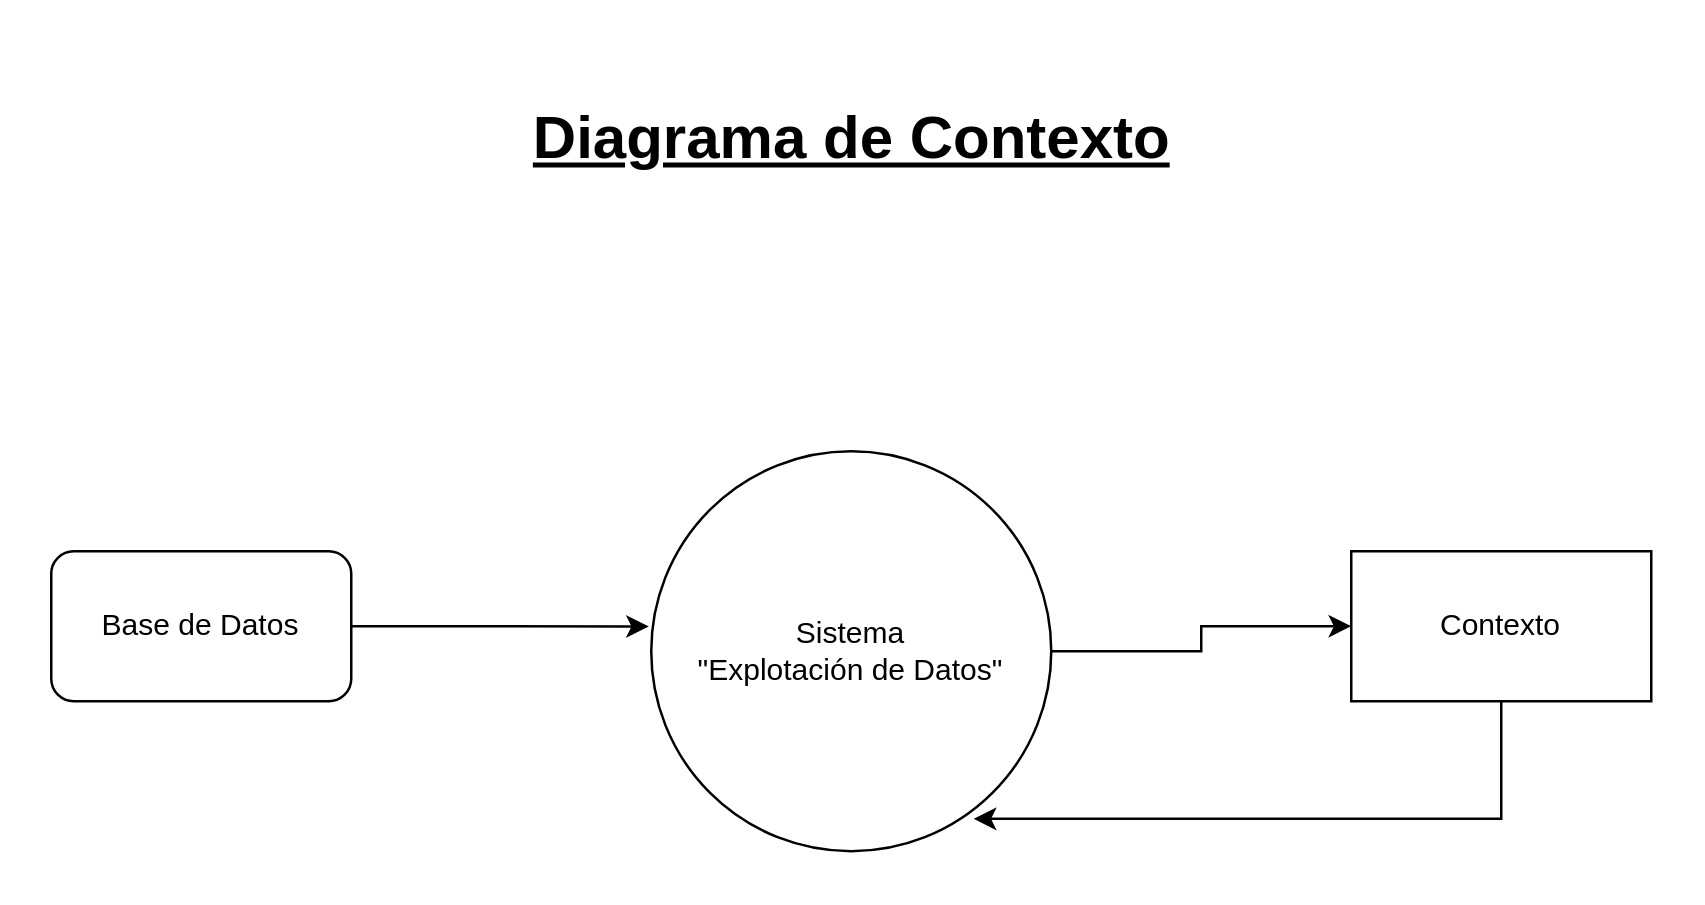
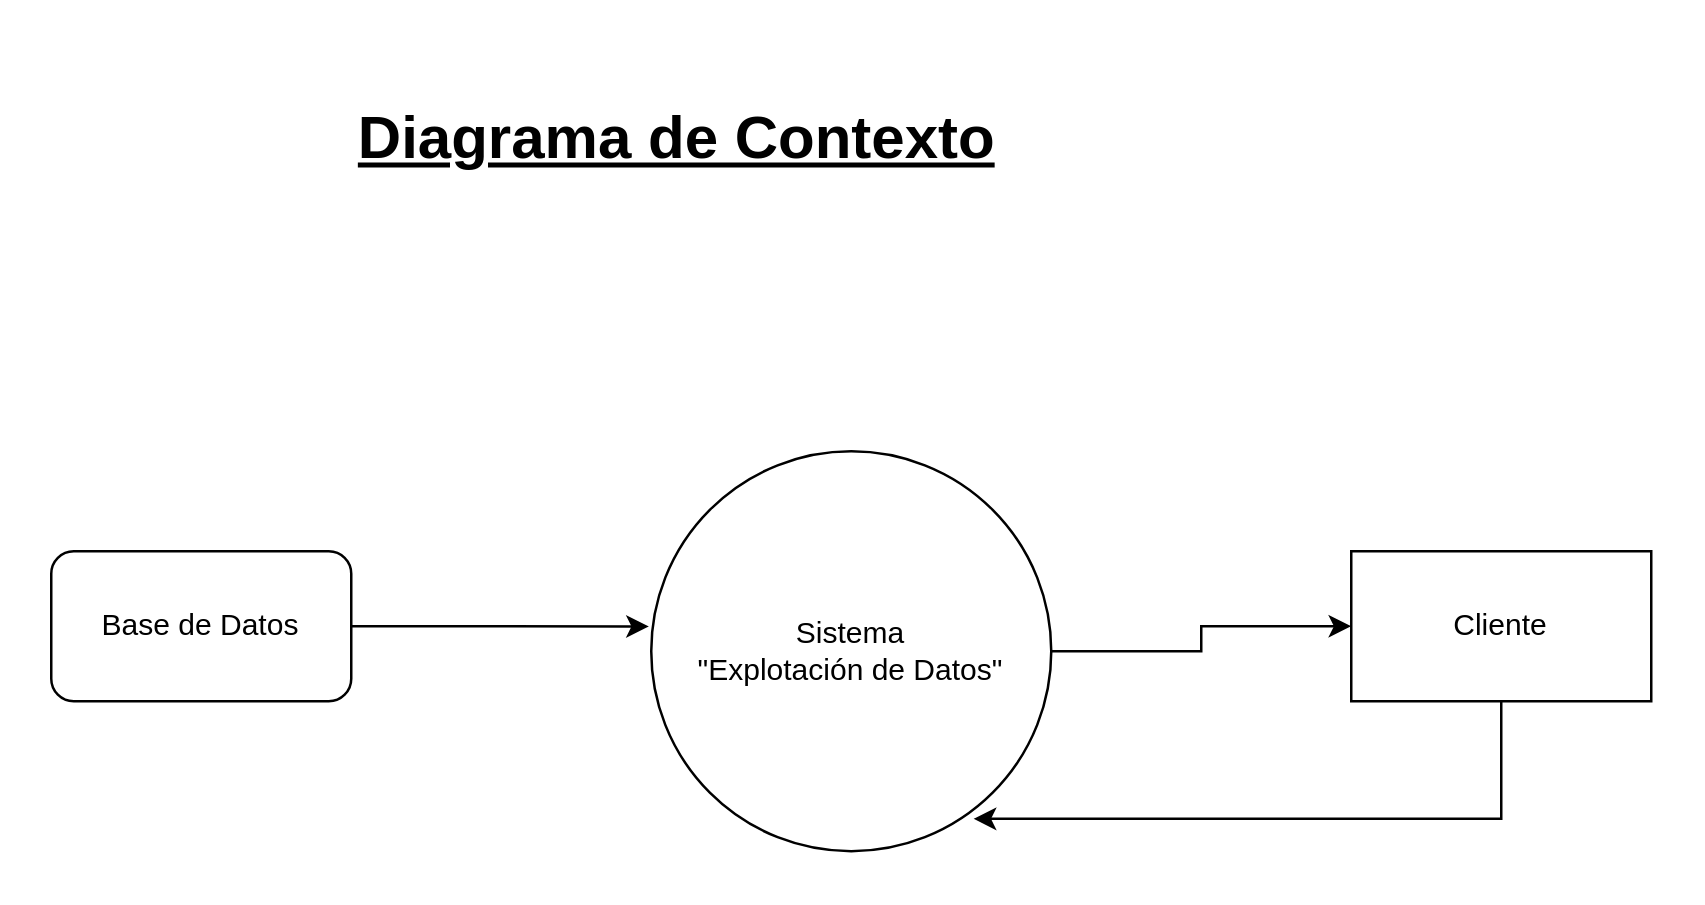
node "Diagrama de Contexto": moved (851, 139) -> (676, 139)
node "Contexto": label "Contexto" -> "Cliente"
